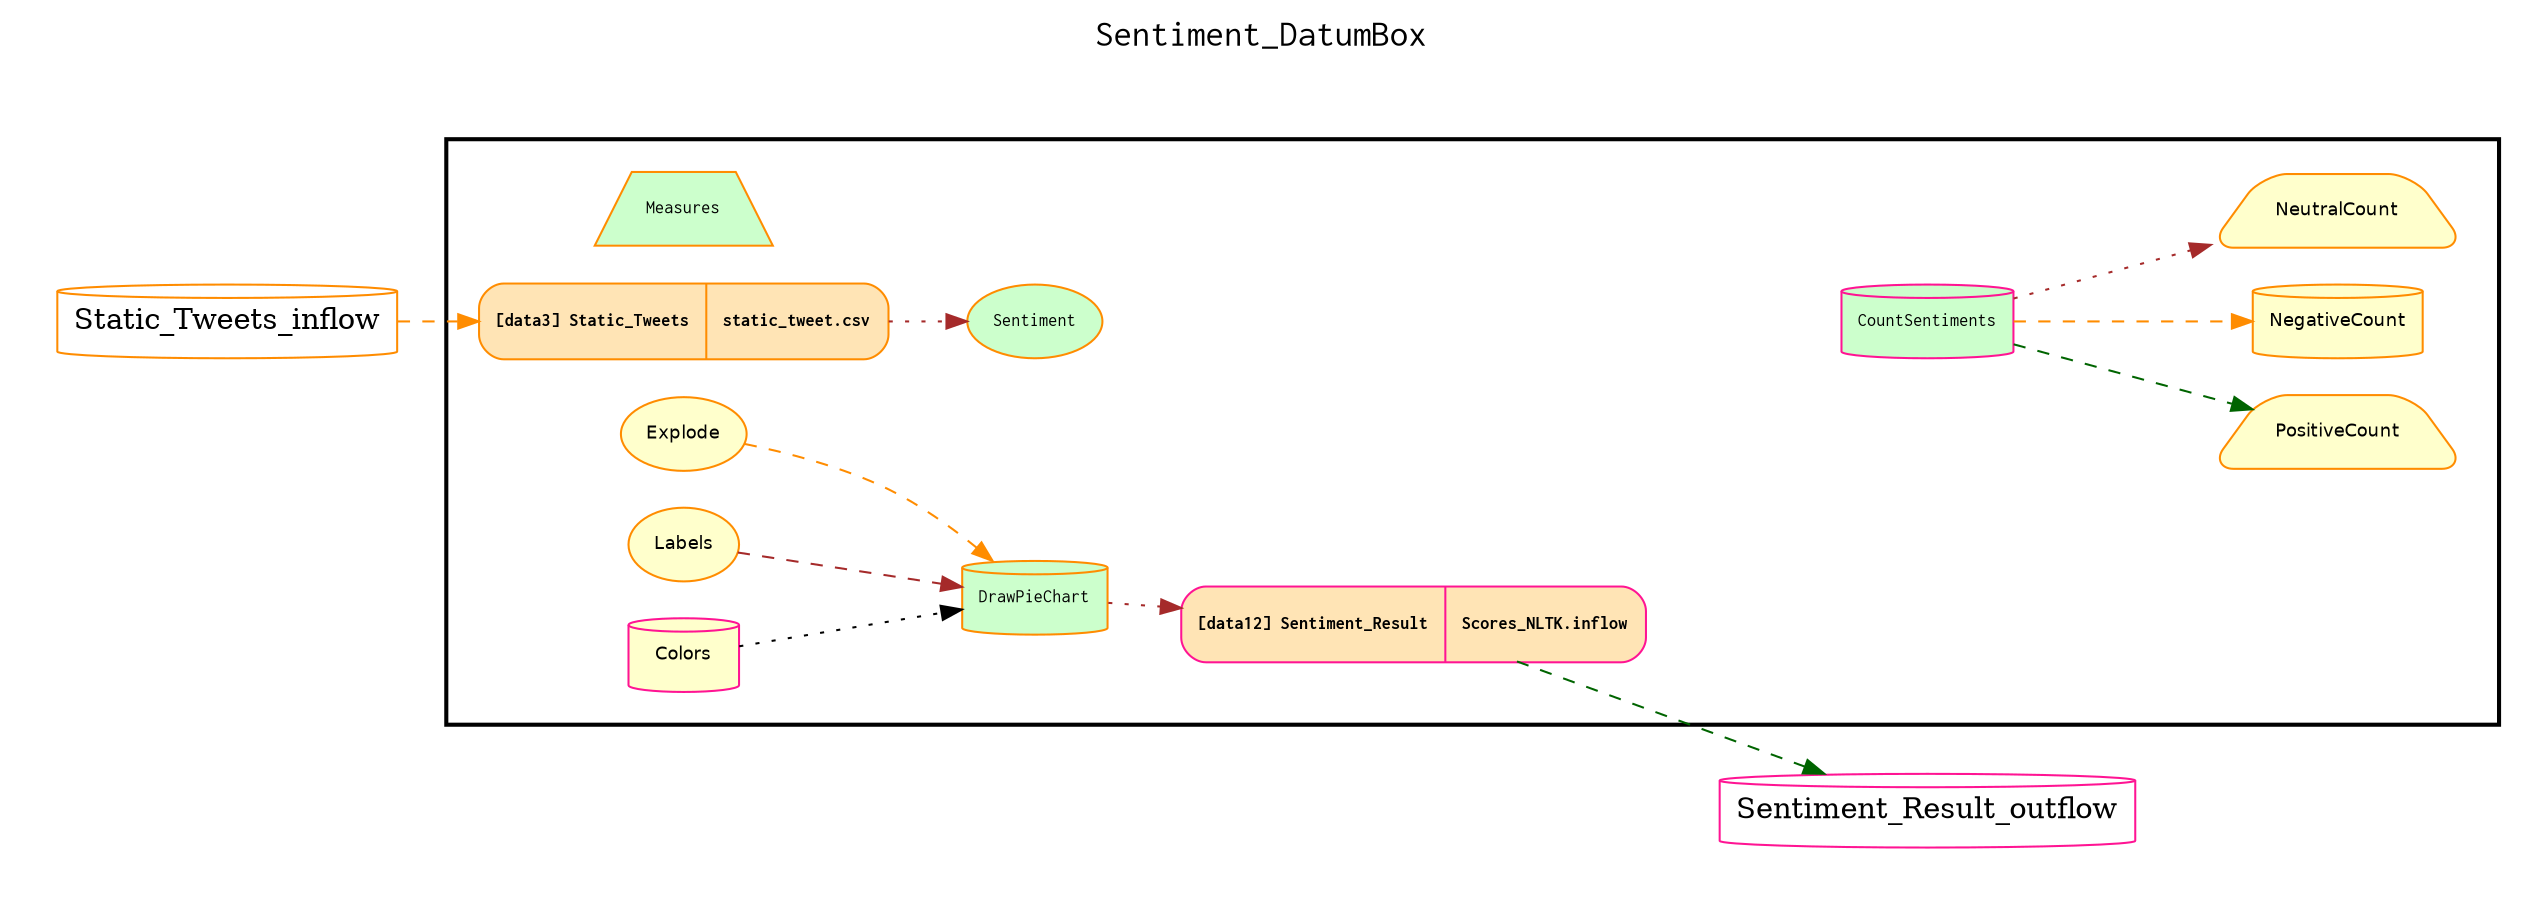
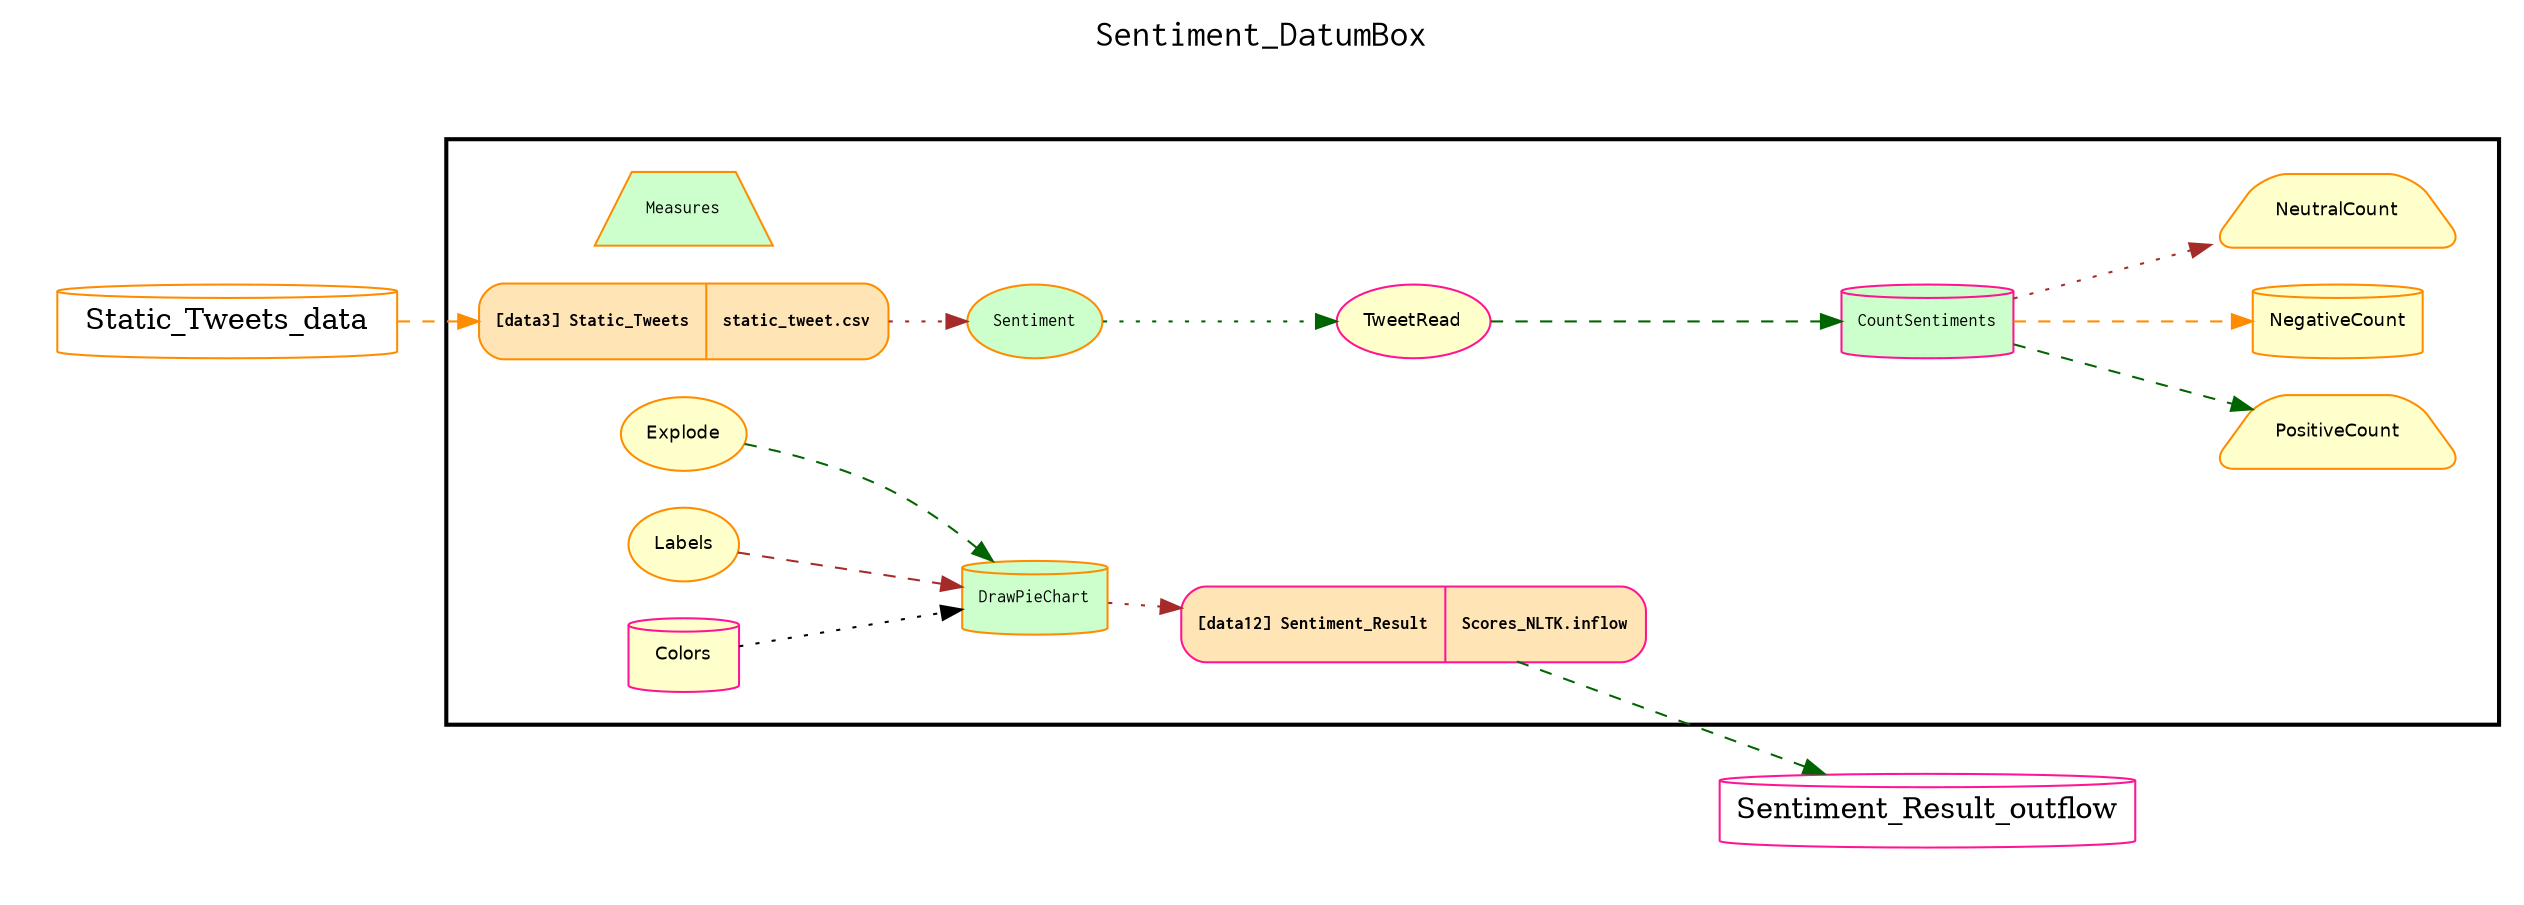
node "Static_Tweets_inflow": label "Static_Tweets_inflow" -> "Static_Tweets_data"
node "TweetRead": added
edge "Explode" -> "DrawPieChart": color darkorange -> darkgreen
